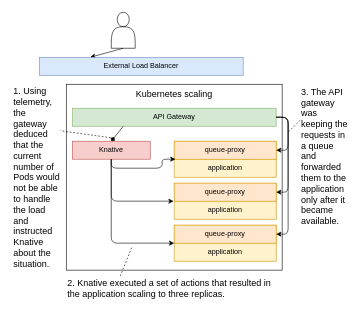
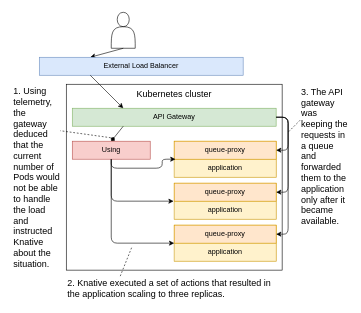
edge "External Load Balancer" -> "API Gateway": added
node "Kubernetes scaling": label "Kubernetes scaling" -> "Kubernetes cluster"
node "Knative": label "Knative" -> "Using"
